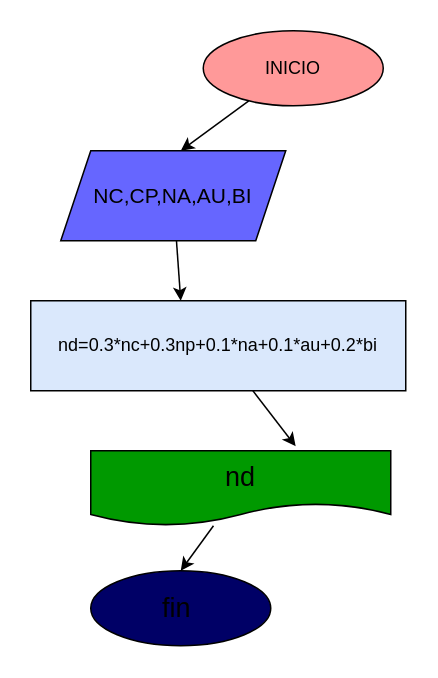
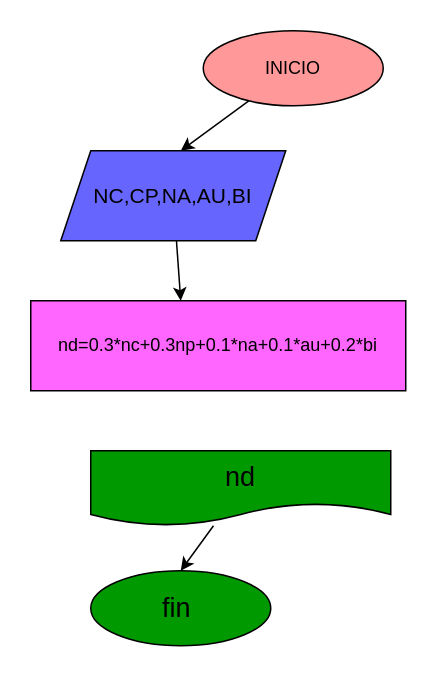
node "nd=0.3*nc+0.3np+0.1*na+0.1*au+0.2*bi": fillcolor #dae8fc -> #ff66ff
edge "nd=0.3*nc+0.3np+0.1*na+0.1*au+0.2*bi" -> "nd": removed
node "fin": fillcolor #000066 -> #009900
